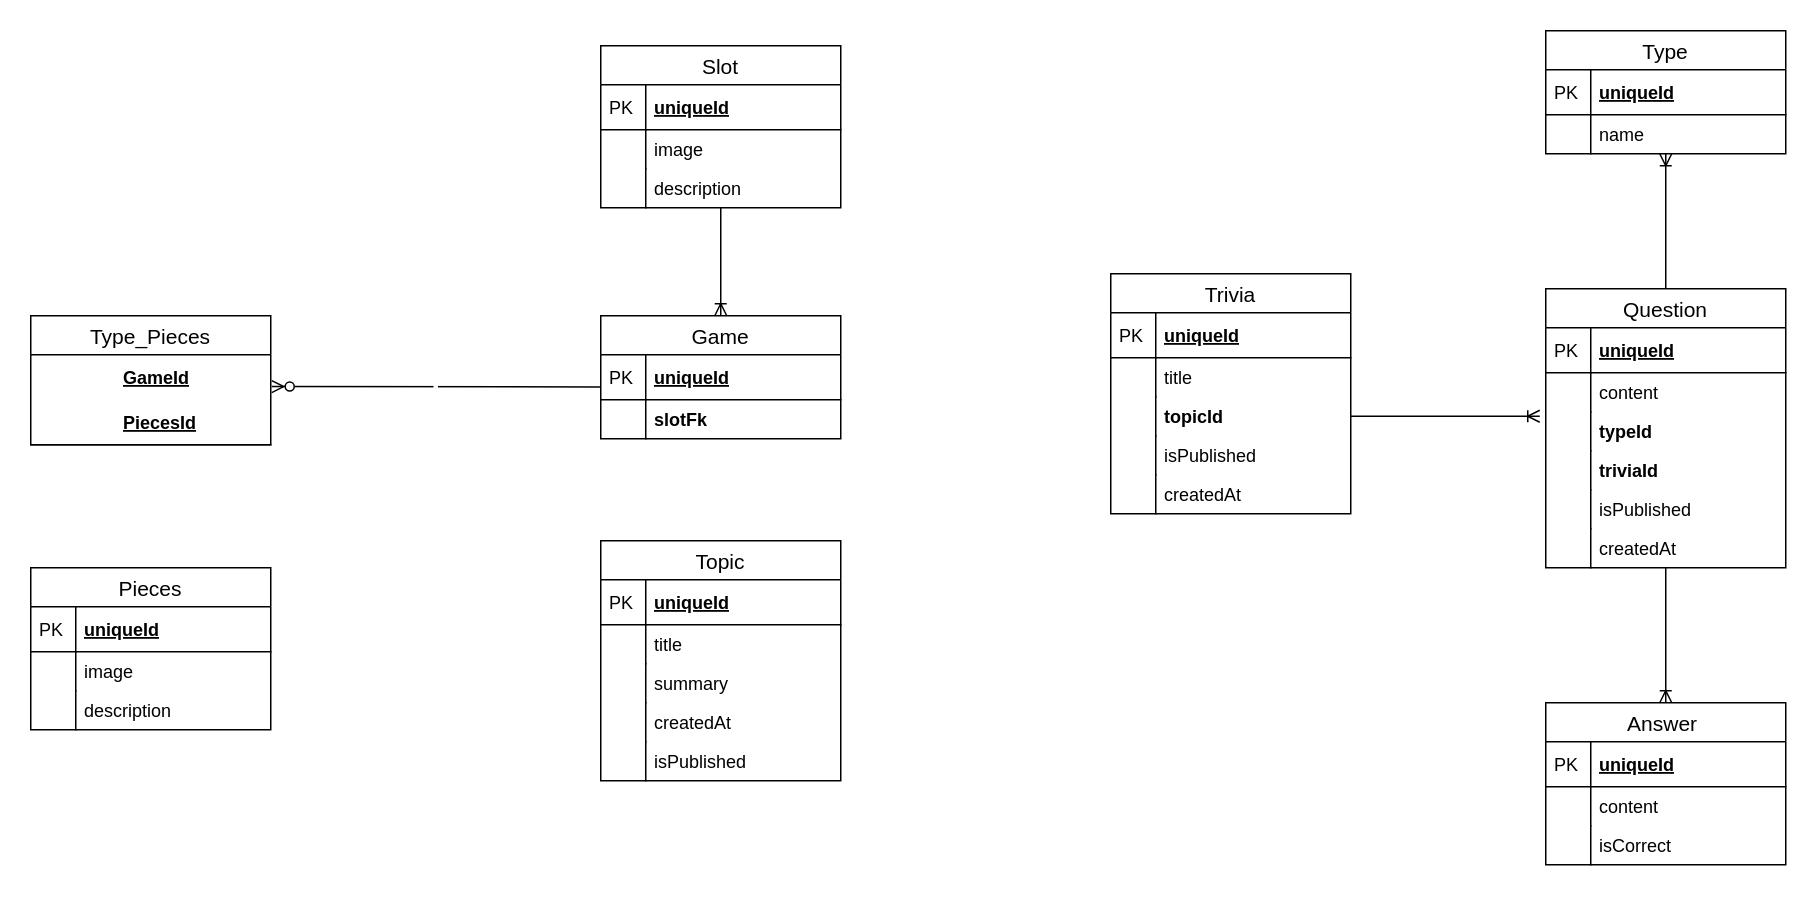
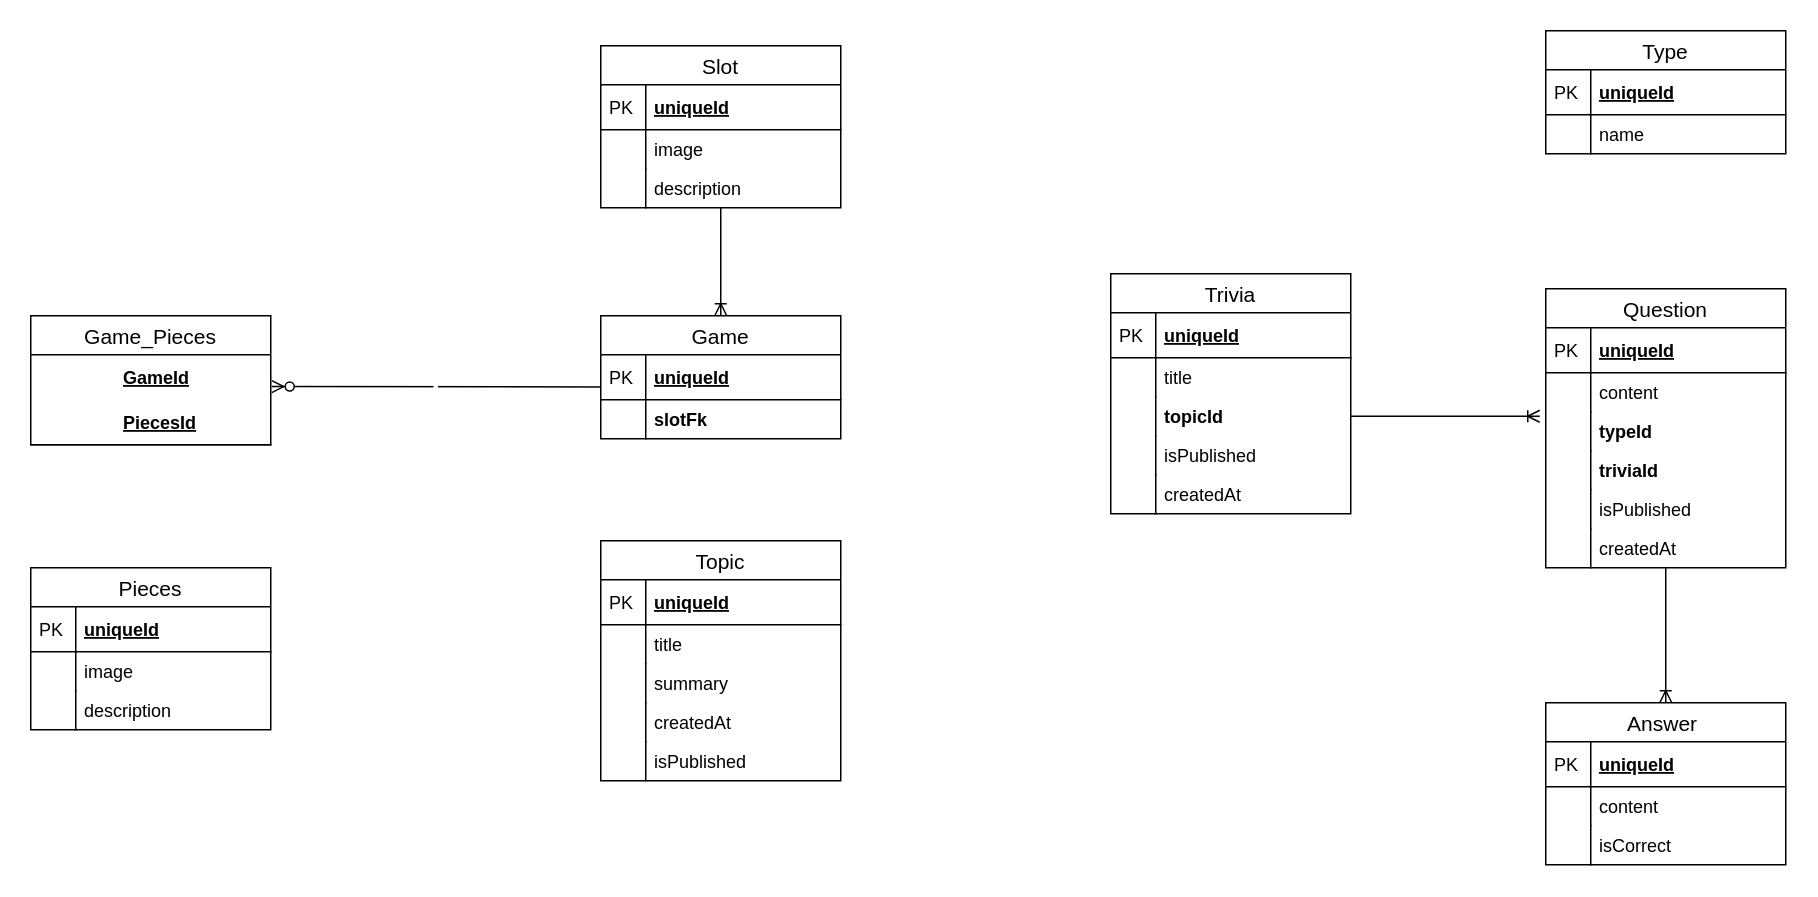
edge "Question" -> "name": removed
node "Type_Pieces": label "Type_Pieces" -> "Game_Pieces"
